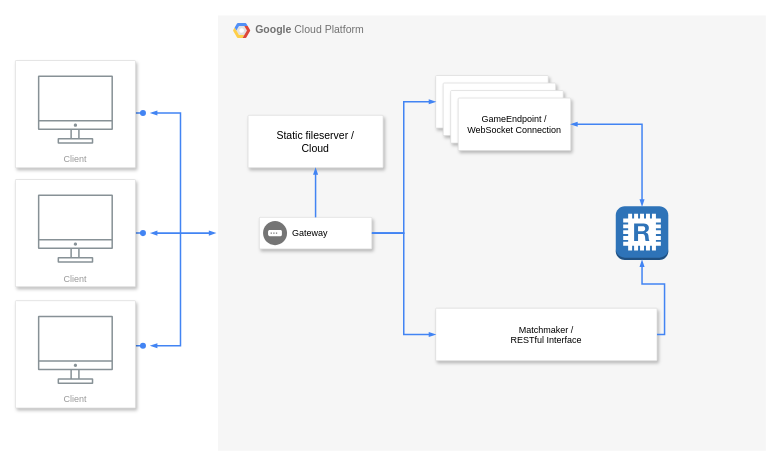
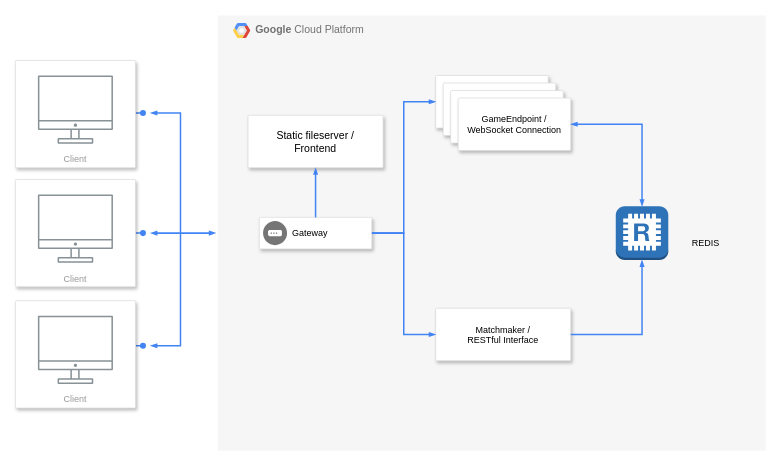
node "Static fileserver / Cloud": label "Static fileserver / Cloud" -> "Static fileserver / Frontend"
node "REDIS": added
node "Matchmaker / RESTful Interface": size 221x53 -> 135x53
